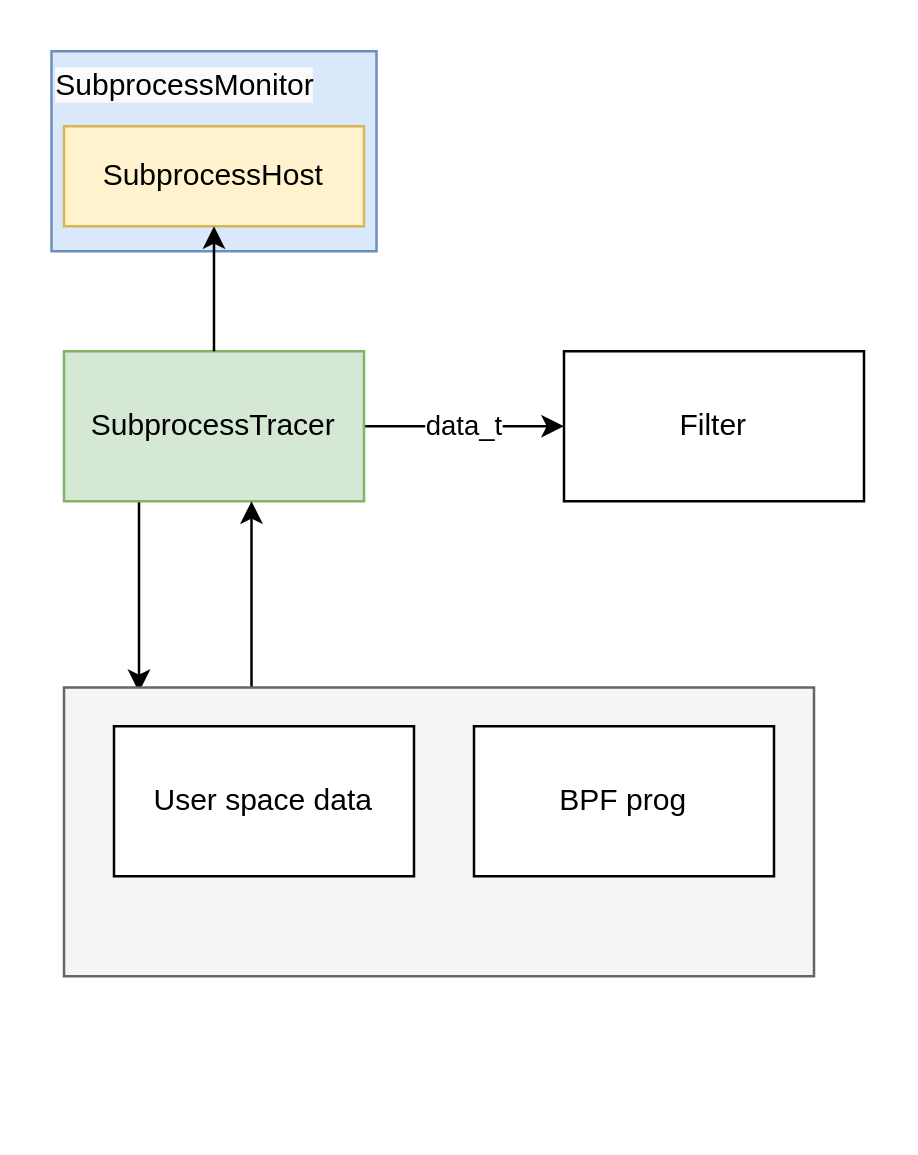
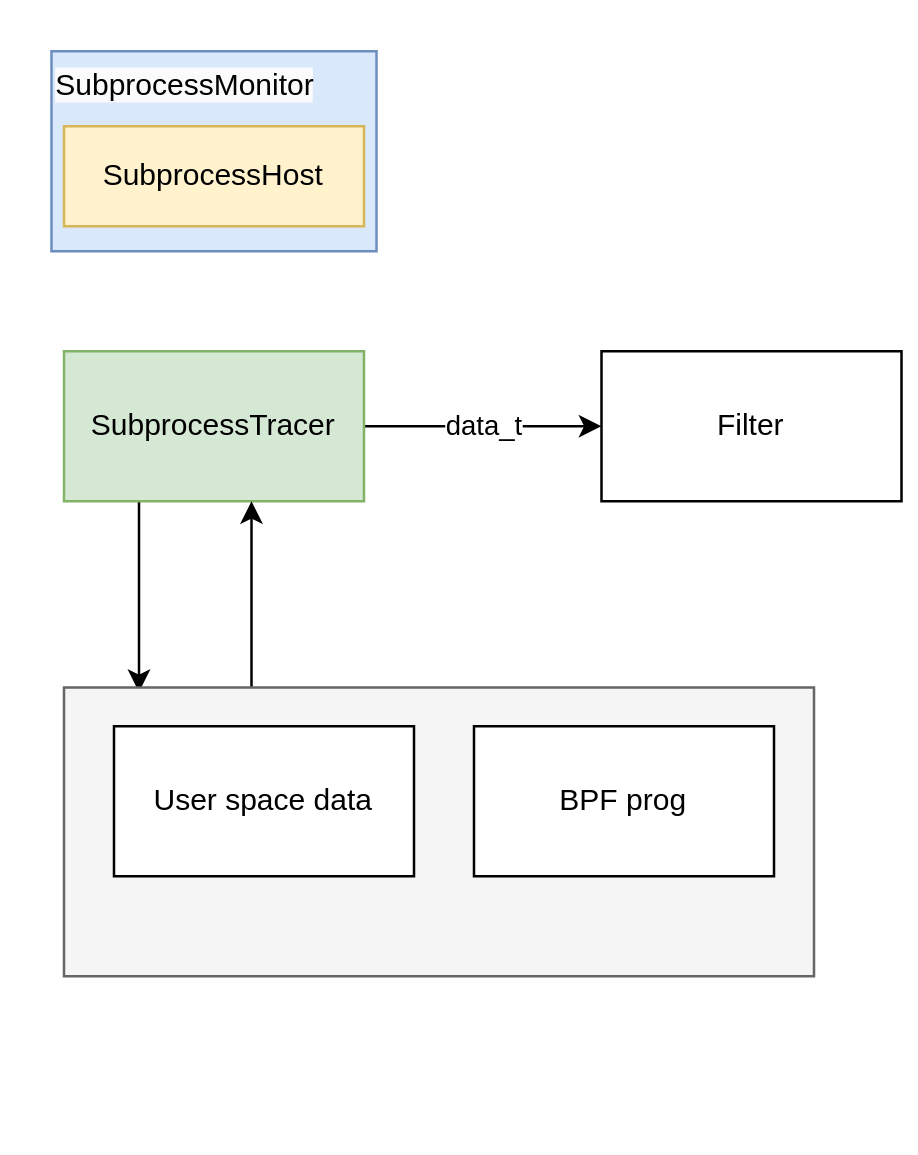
edge "SubprocessTracer" -> "SubprocessHost": removed
node "Filter": moved (714, 426) -> (751, 426)
